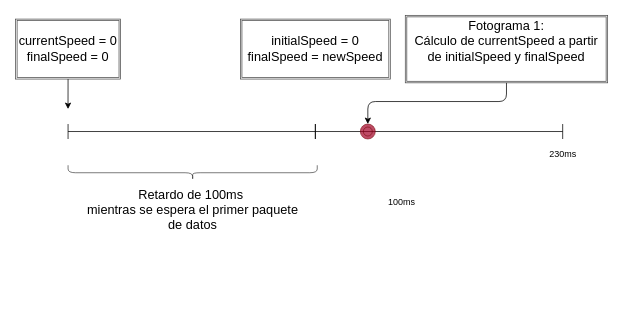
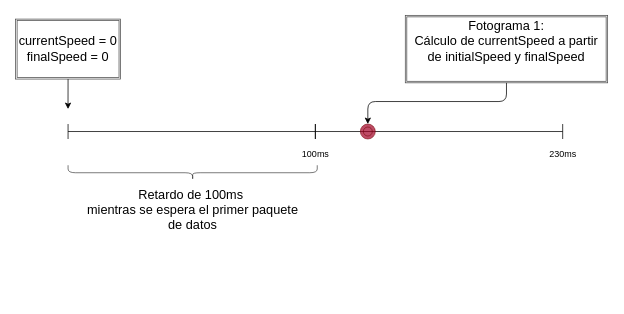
node "initialSpeed = 0 finalSpeed = newSpeed": removed
node "100ms": moved (402, 203) -> (315, 154)
